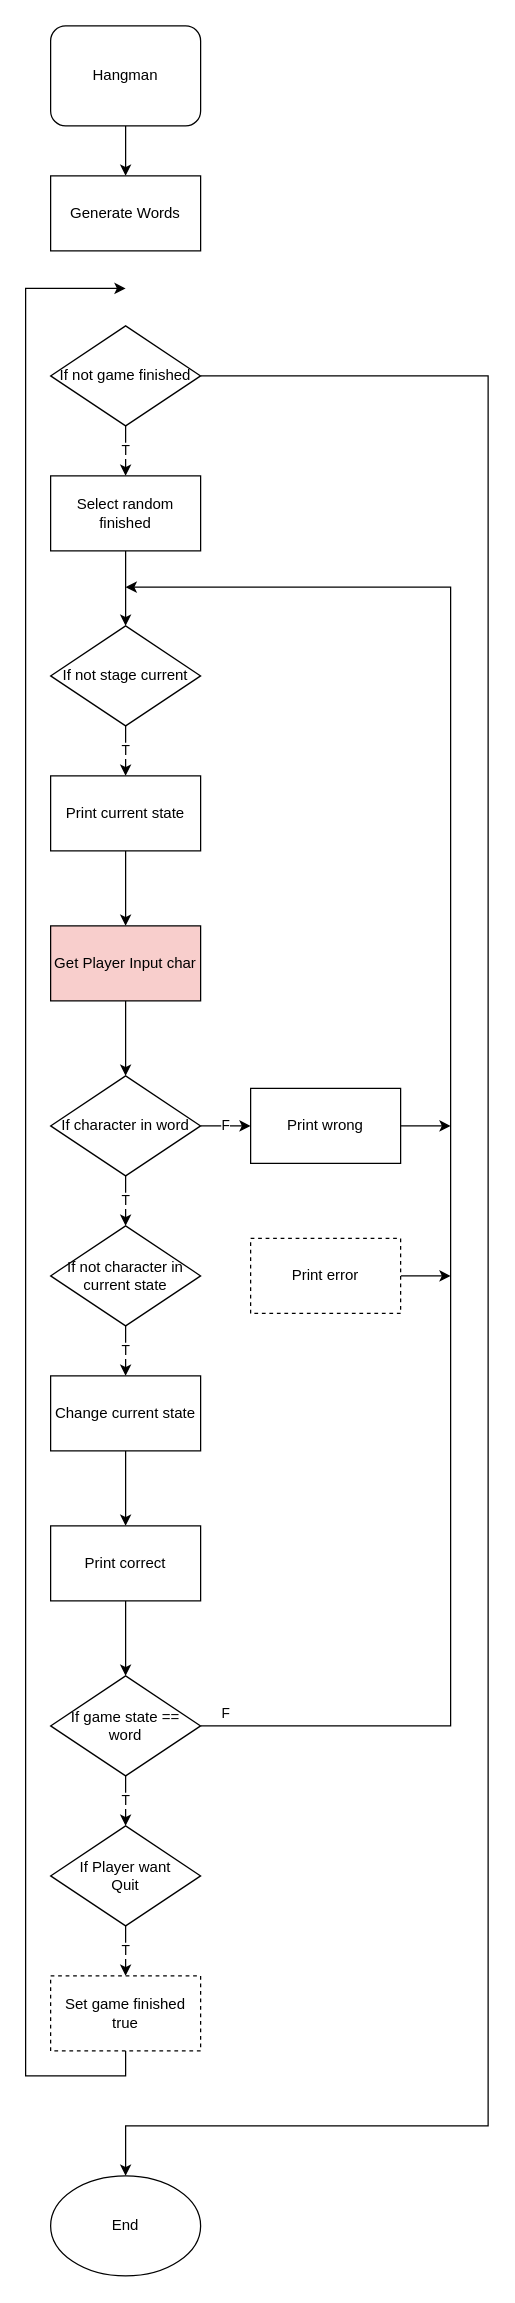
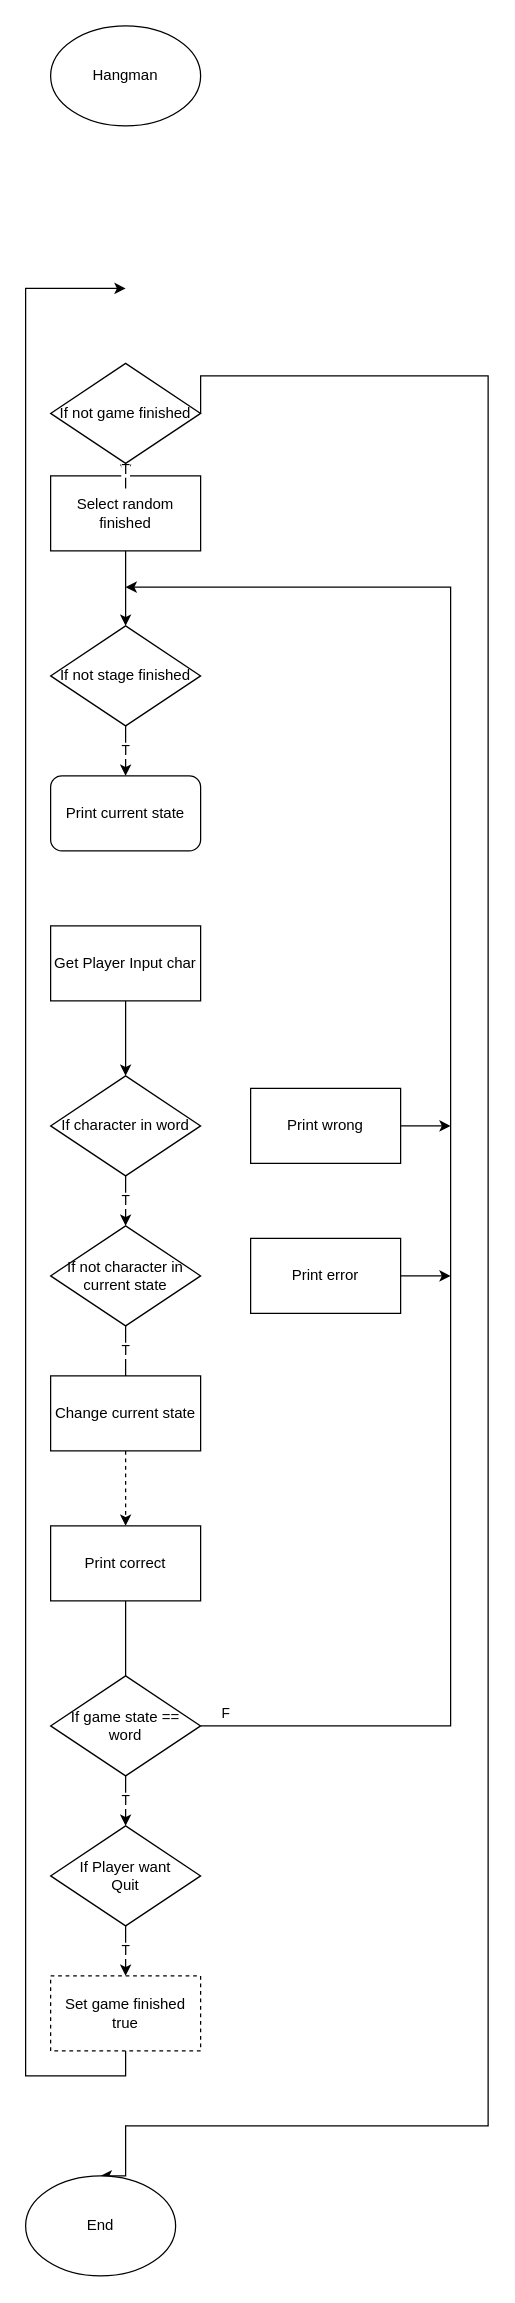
node "Hangman": shape rounded rectangle -> ellipse
edge "Hangman" -> "Generate Words": removed
node "Generate Words": removed
node "If not game finished": moved (126, 376) -> (126, 413)
node "If not stage current": label "If not stage current" -> "If not stage finished"
node "Print current state": shape rectangle -> rounded rectangle
edge "Print current state" -> "Get Player Input char": removed
node "Get Player Input char": fillcolor #f8cecc -> #ffffff
edge "If character in word" -> "Print wrong": removed, label "F"
node "Print error": style dashed -> solid
edge "If not character in current state" -> "Change current state": arrowhead classic -> none
edge "Change current state" -> "Print correct": style solid -> dashed
edge "Print correct" -> "If game state == word": arrowhead classic -> none
node "End": moved (126, 2226) -> (101, 2226)
